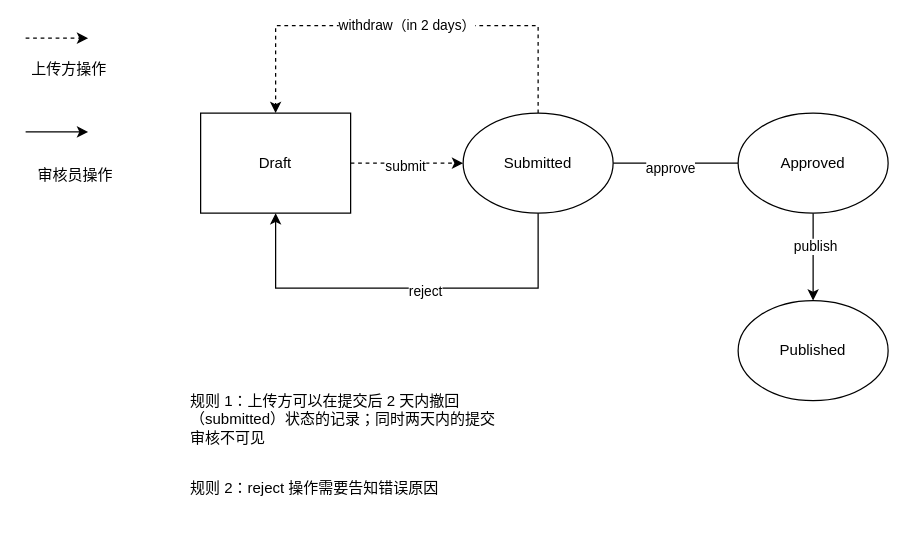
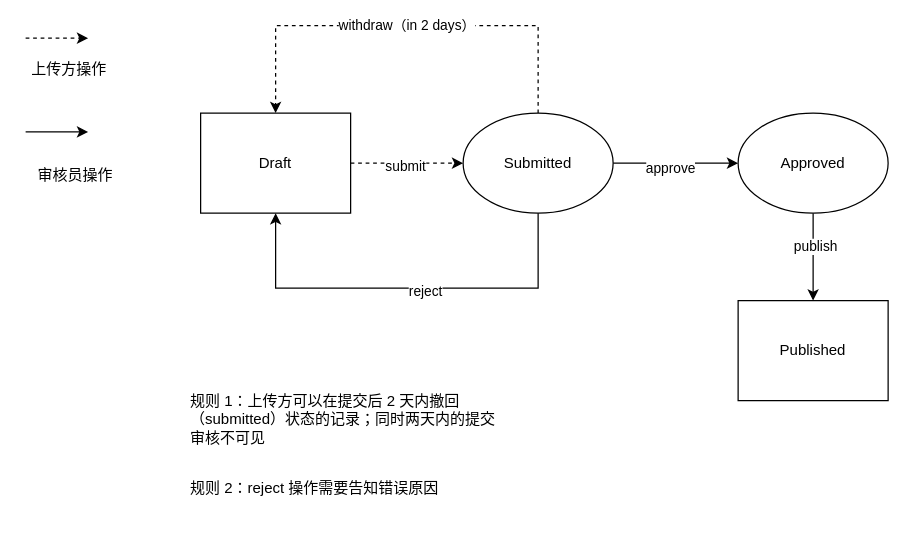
edge "Submitted" -- "Approved": arrowhead none -> classic
node "Published": shape ellipse -> rectangle
